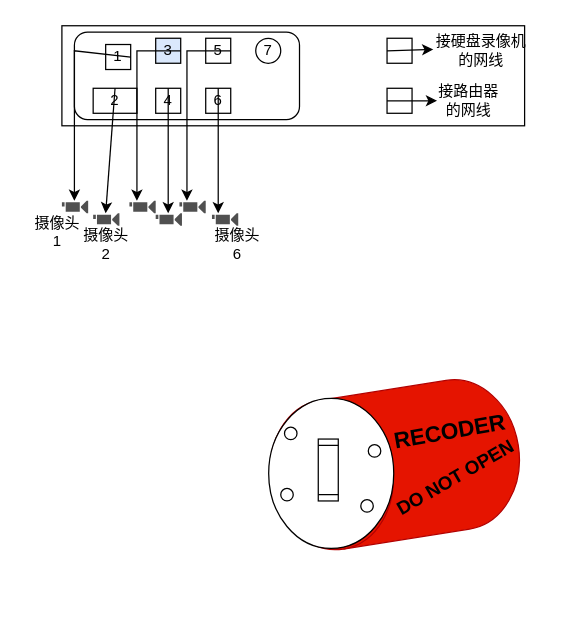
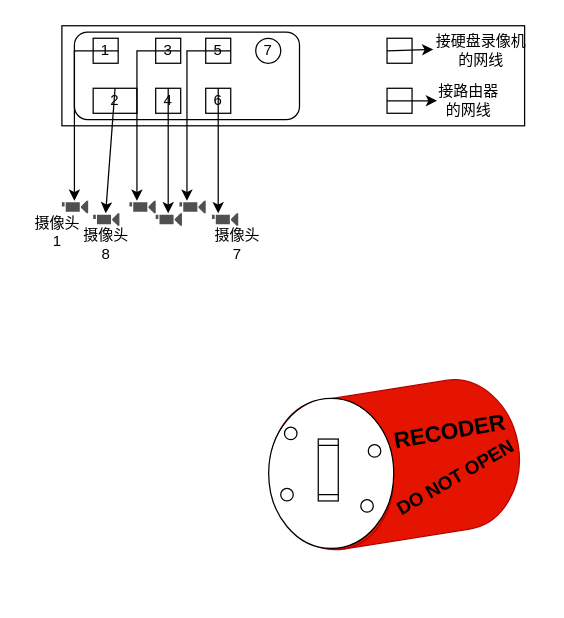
node "3": fillcolor #dae8fc -> #ffffff
node "1": moved (118, 57) -> (106, 51)
node "摄像头 2": label "摄像头 2" -> "摄像头 8"
node "摄像头 6": label "摄像头 6" -> "摄像头 7"
